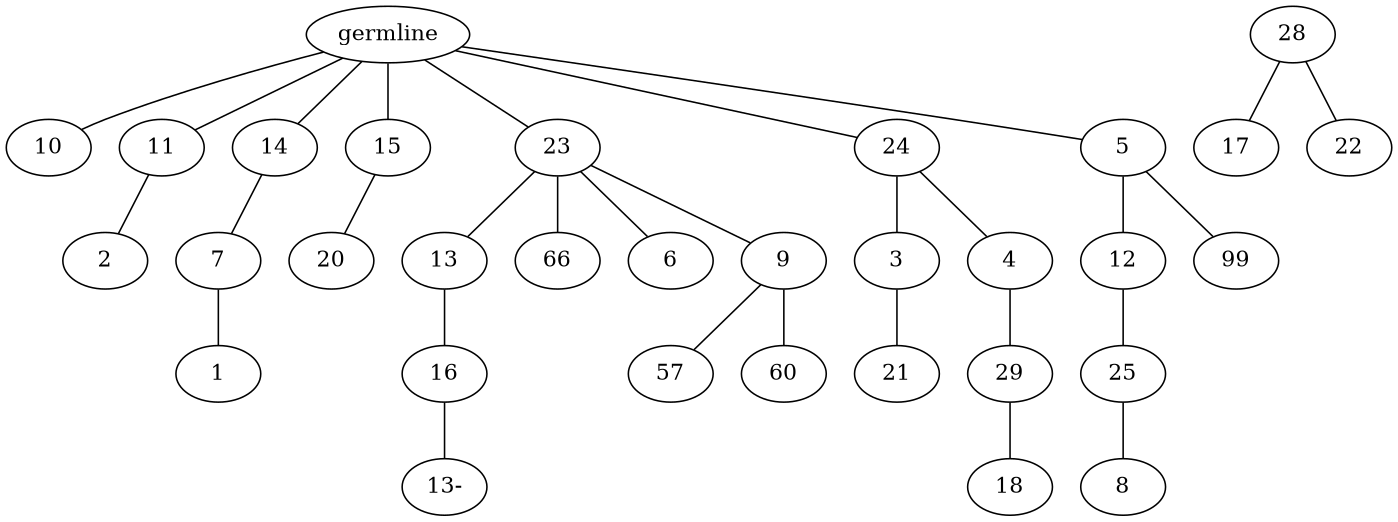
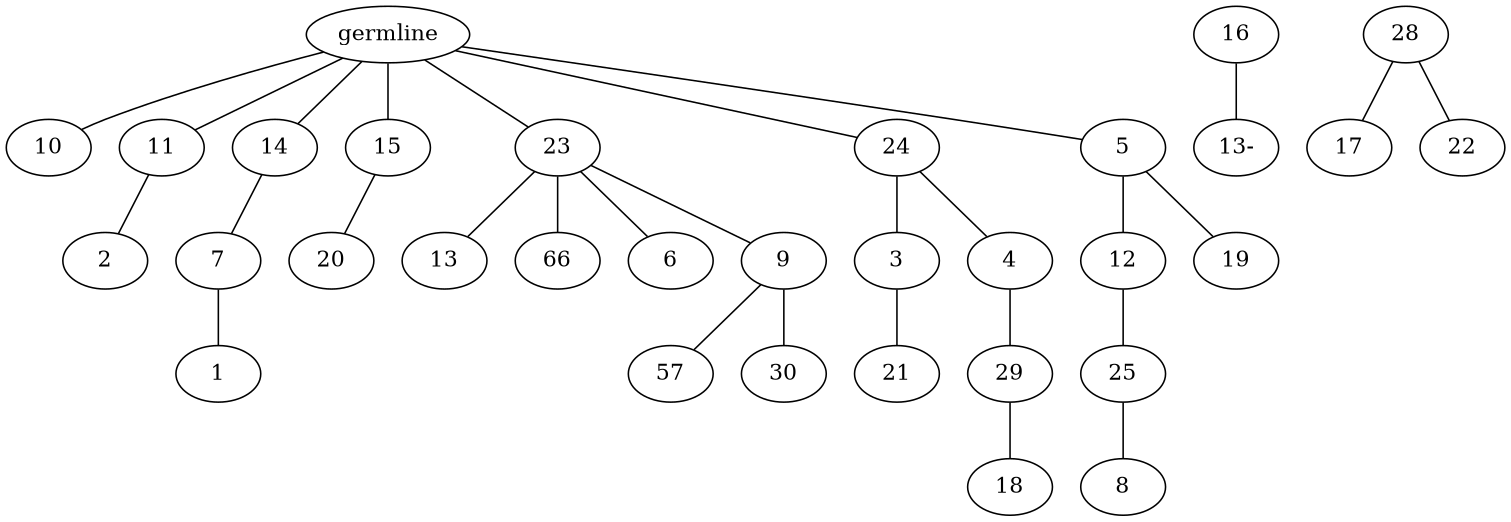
node "99": label "99" -> "19"
edge "13" -- "16": removed
node "60": label "60" -> "30"
